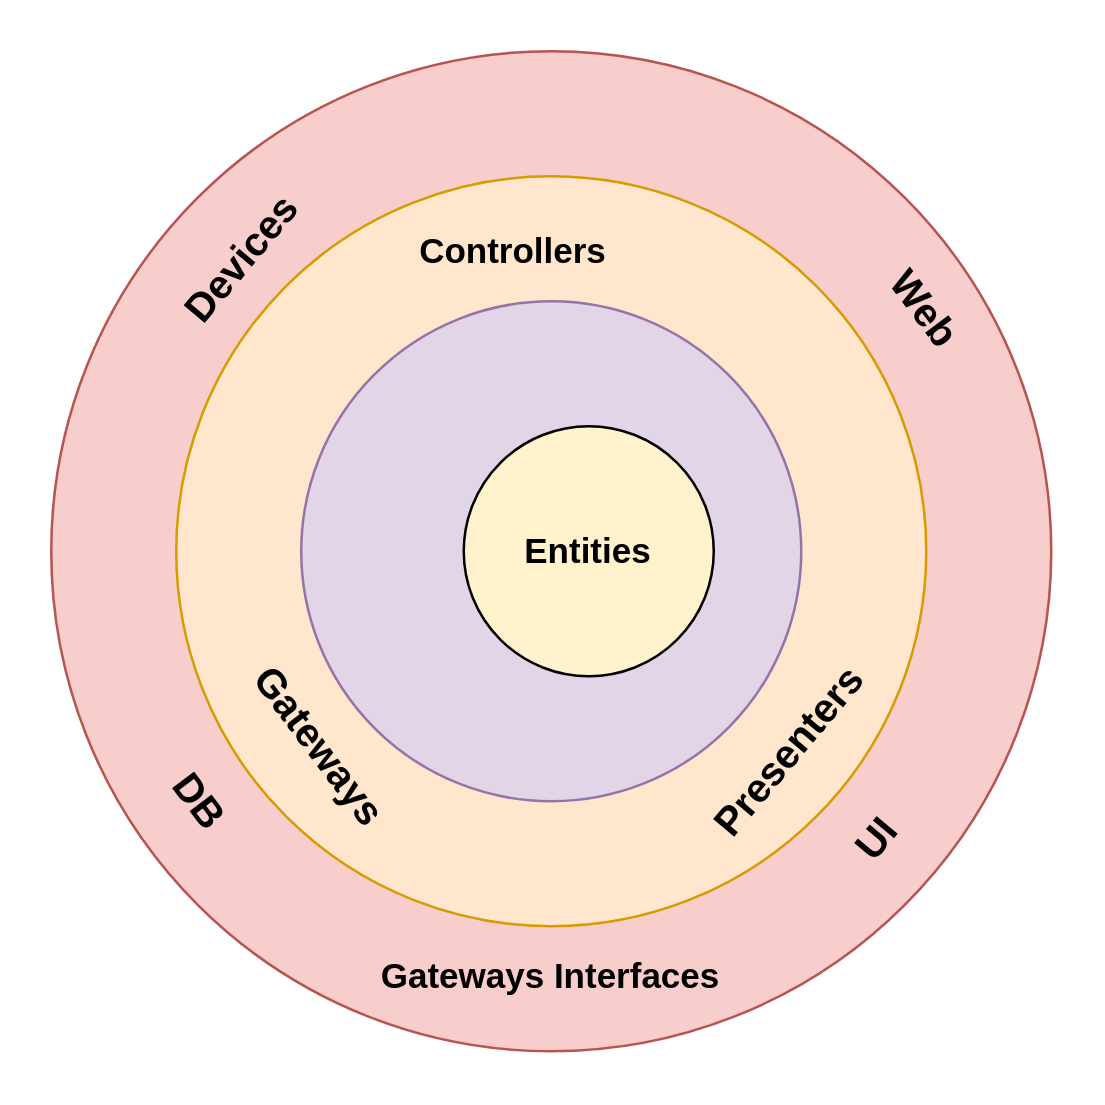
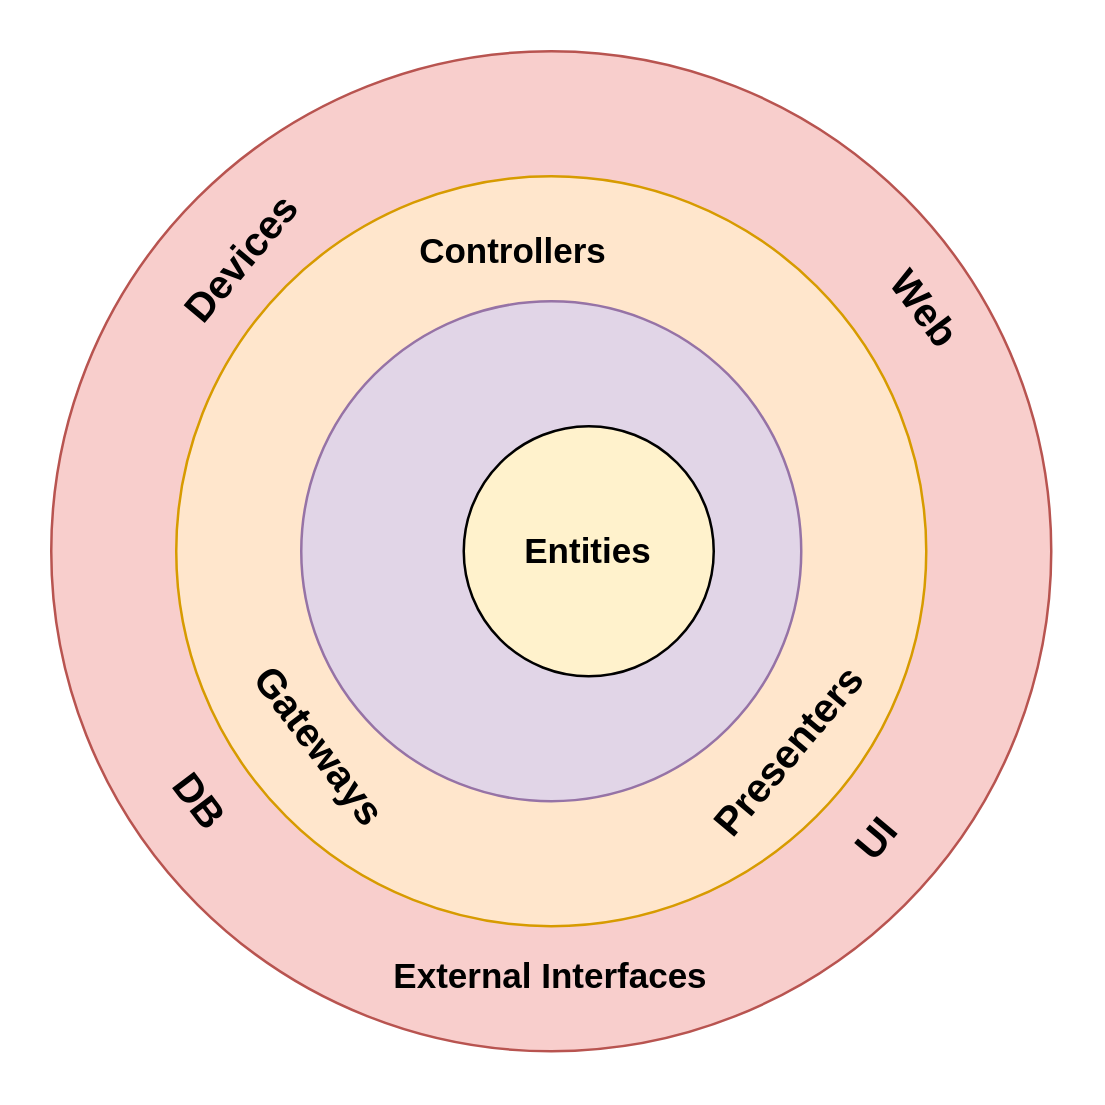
node "Gateways Interfaces": label "Gateways Interfaces" -> "External Interfaces"
